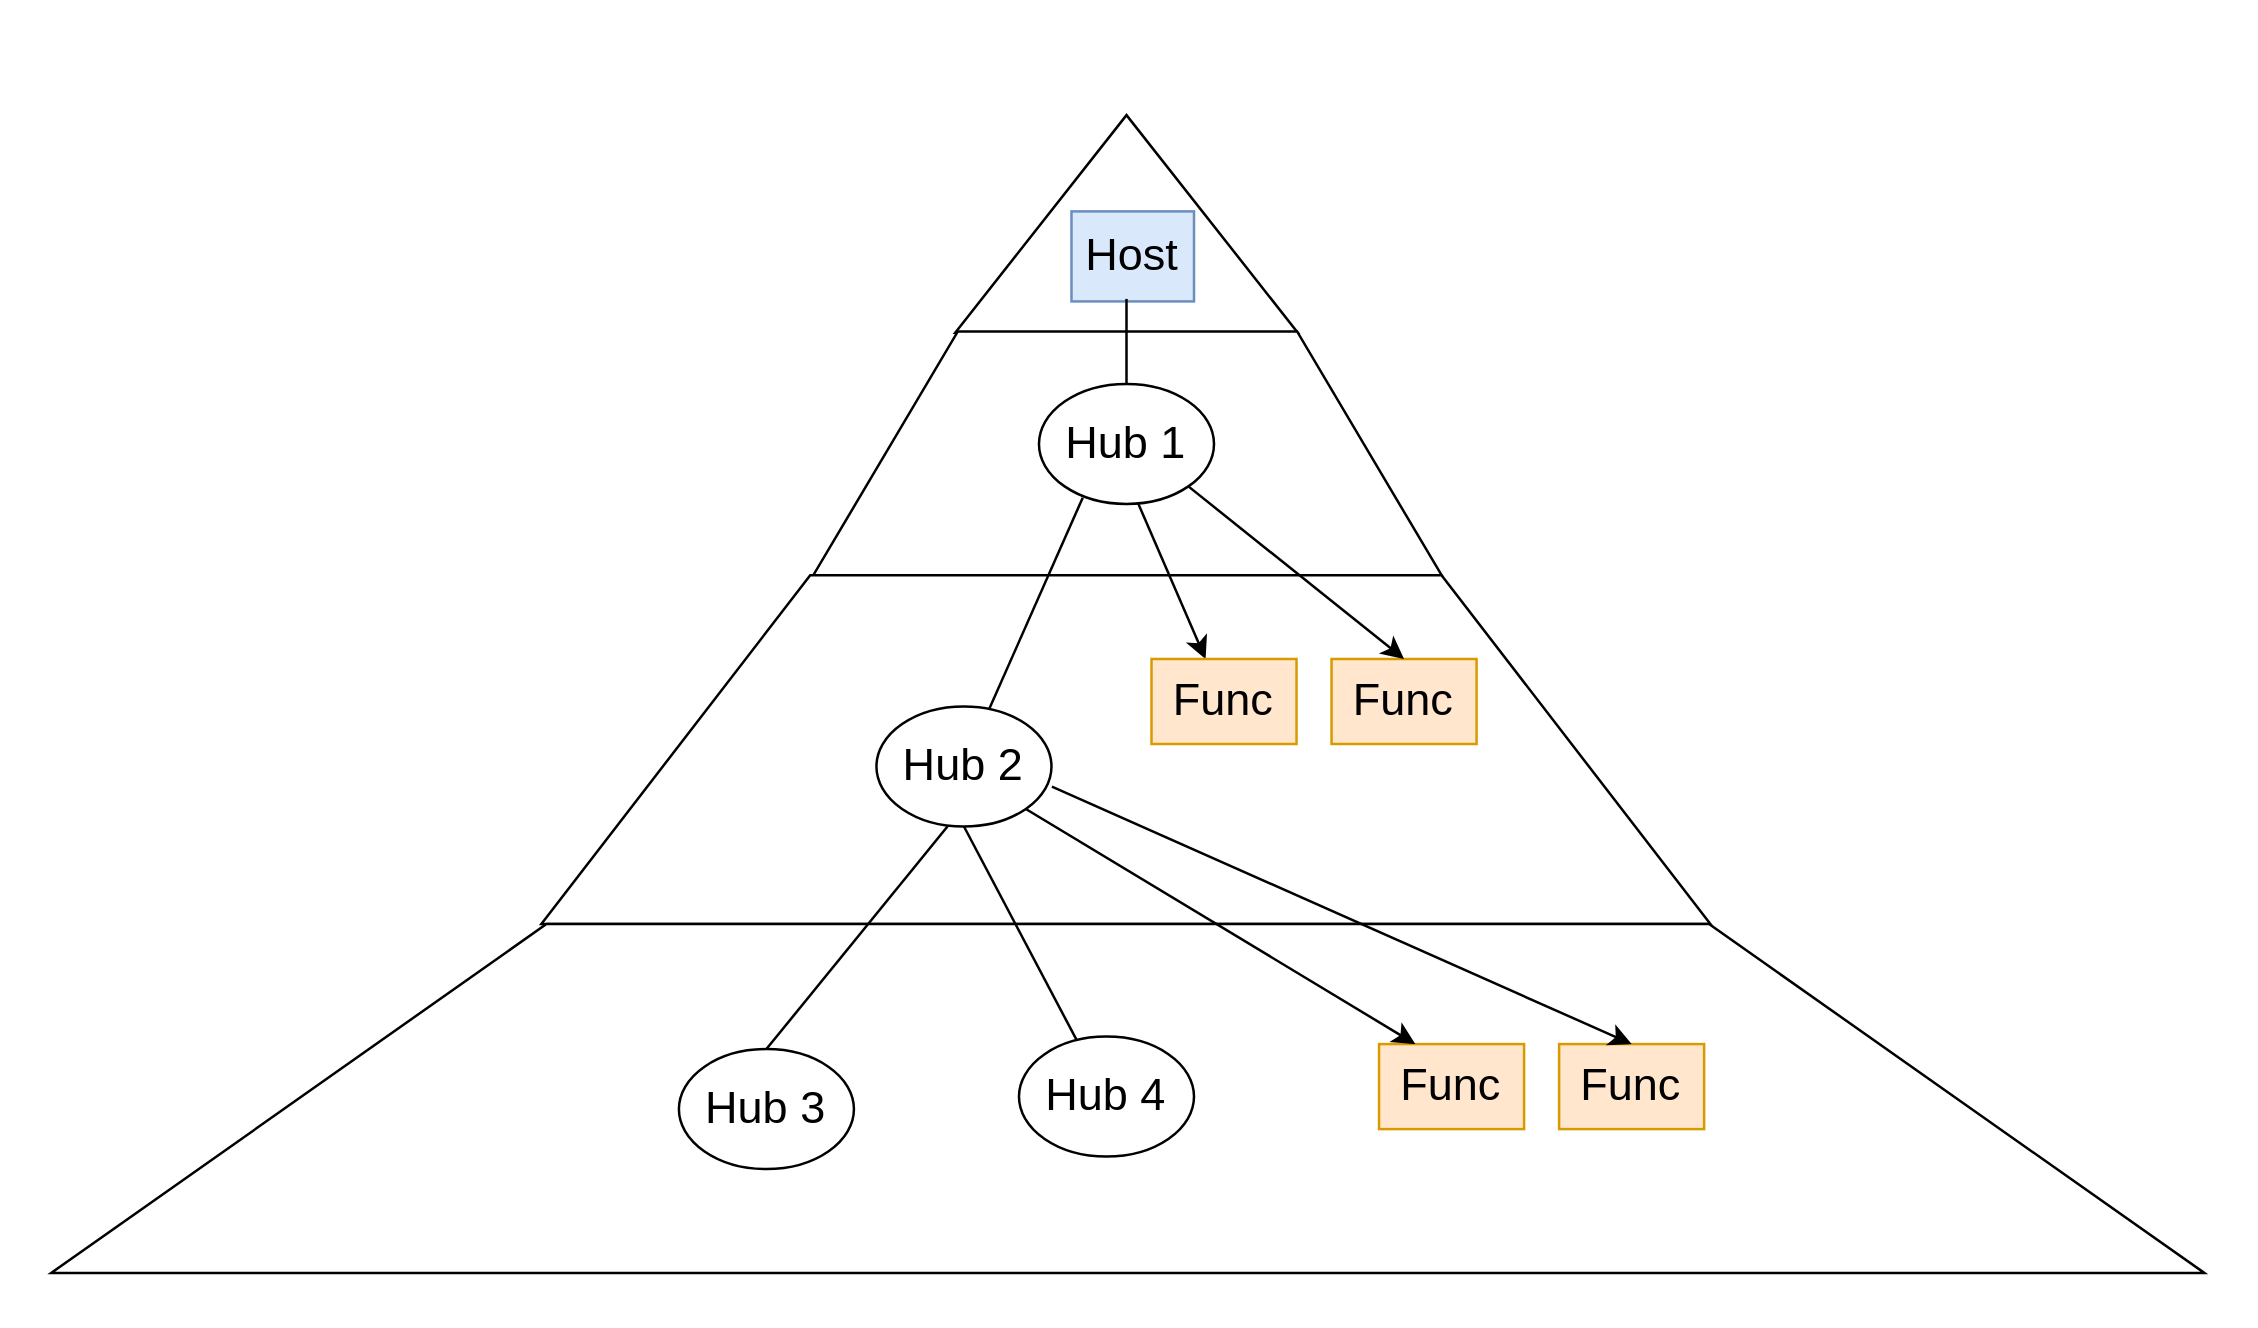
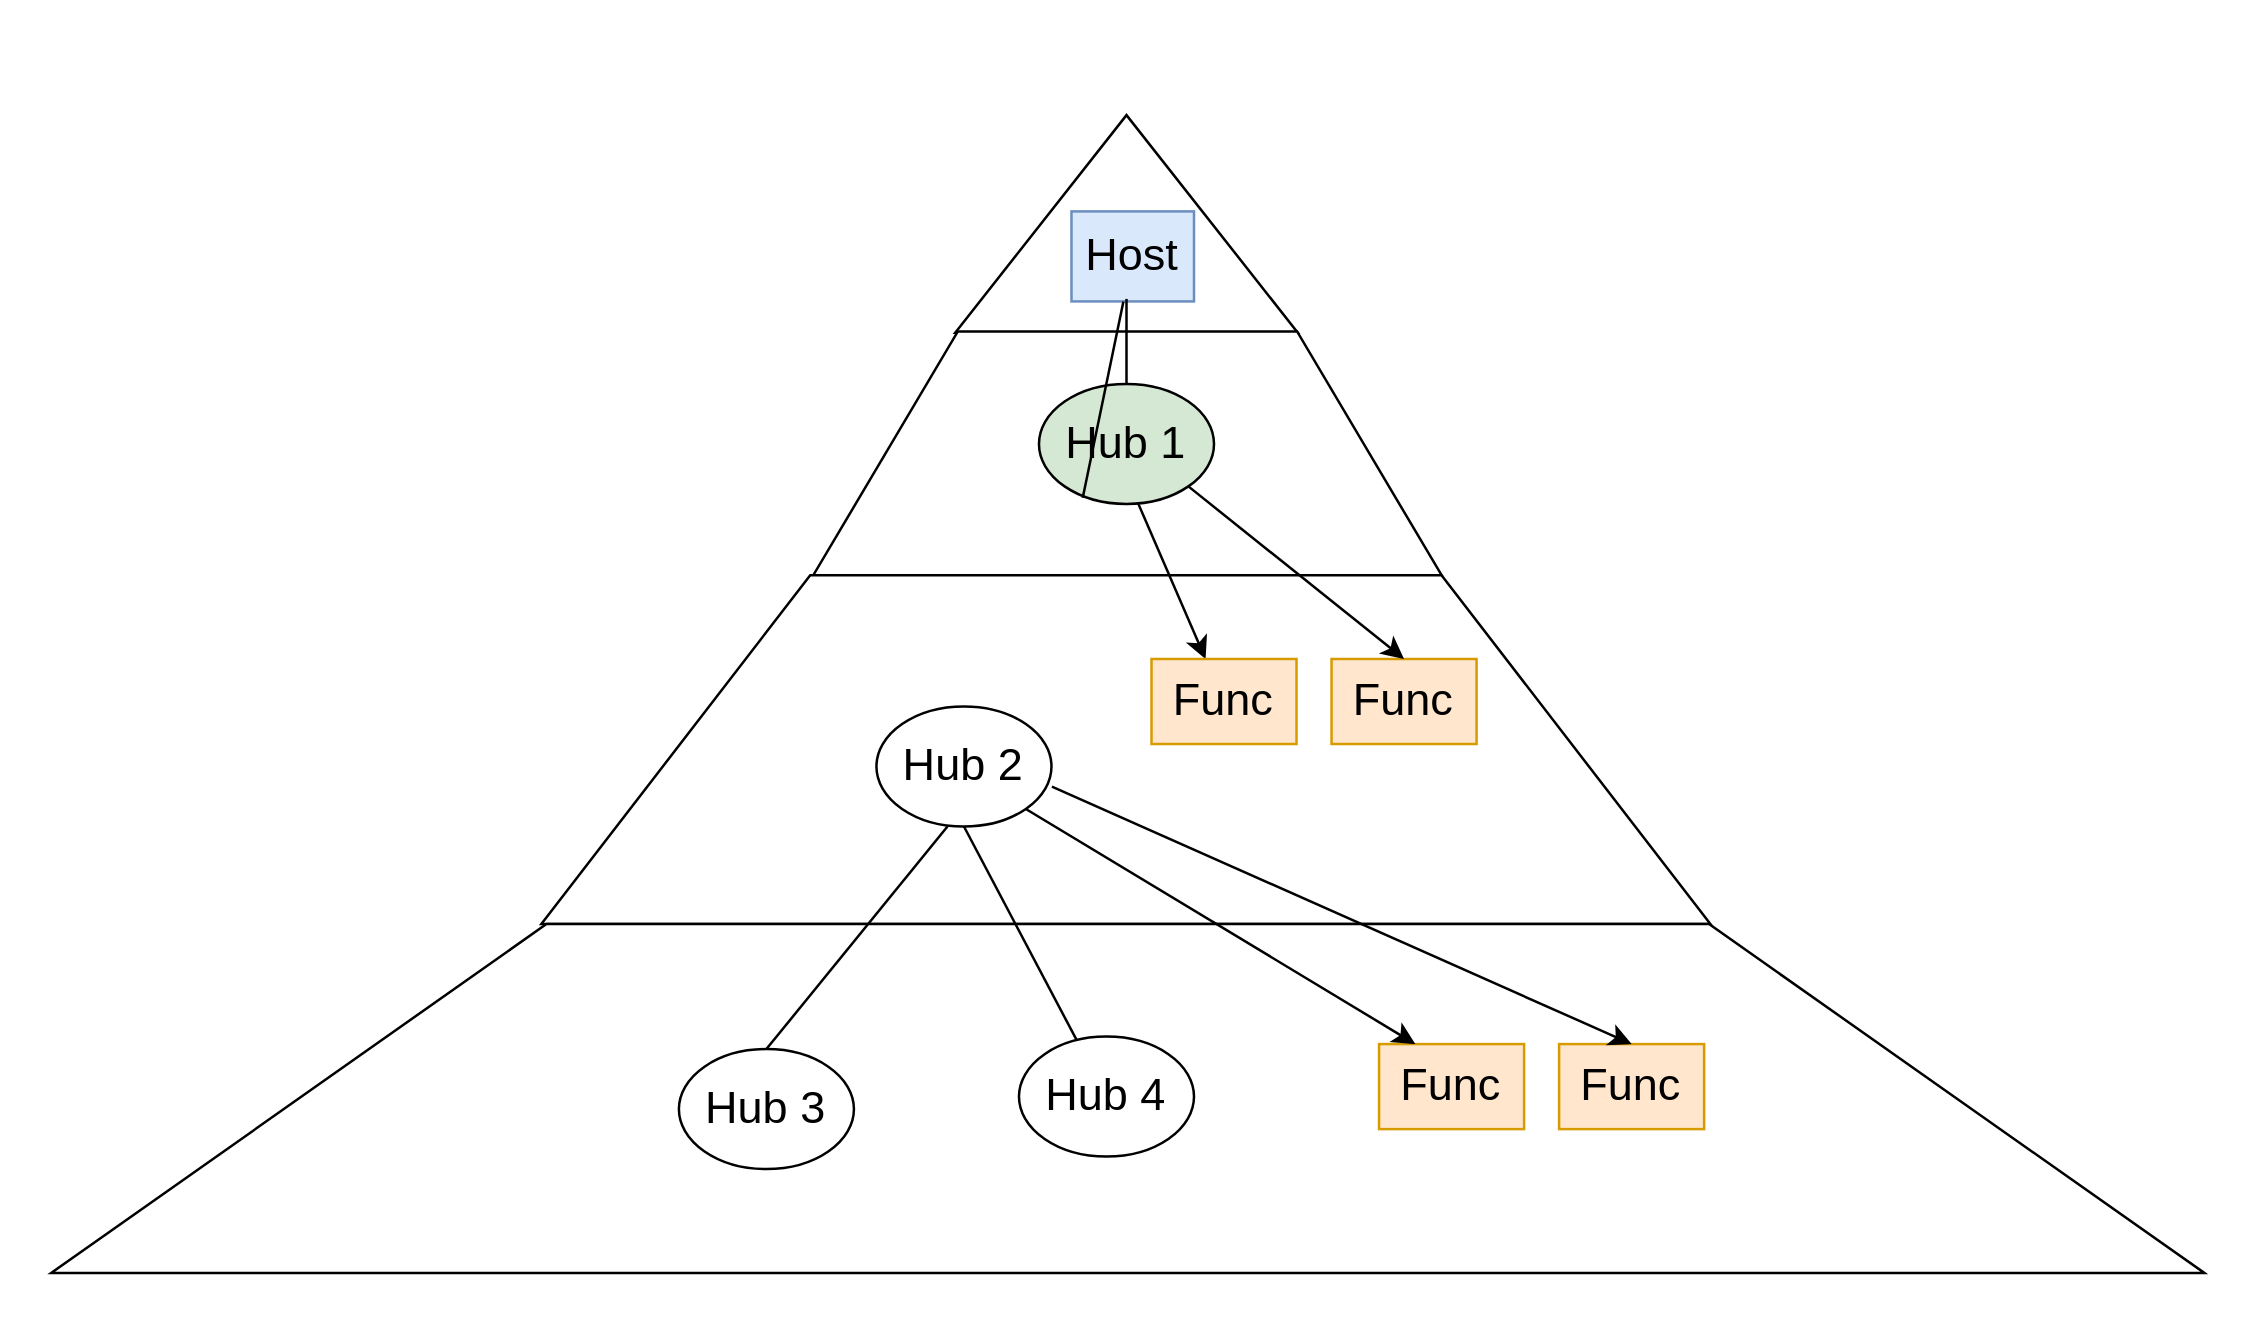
node "Hub 1": fillcolor #ffffff -> #d5e8d4
edge "Hub 1" -- "Hub 2": now "Hub 1" -- "Host"
